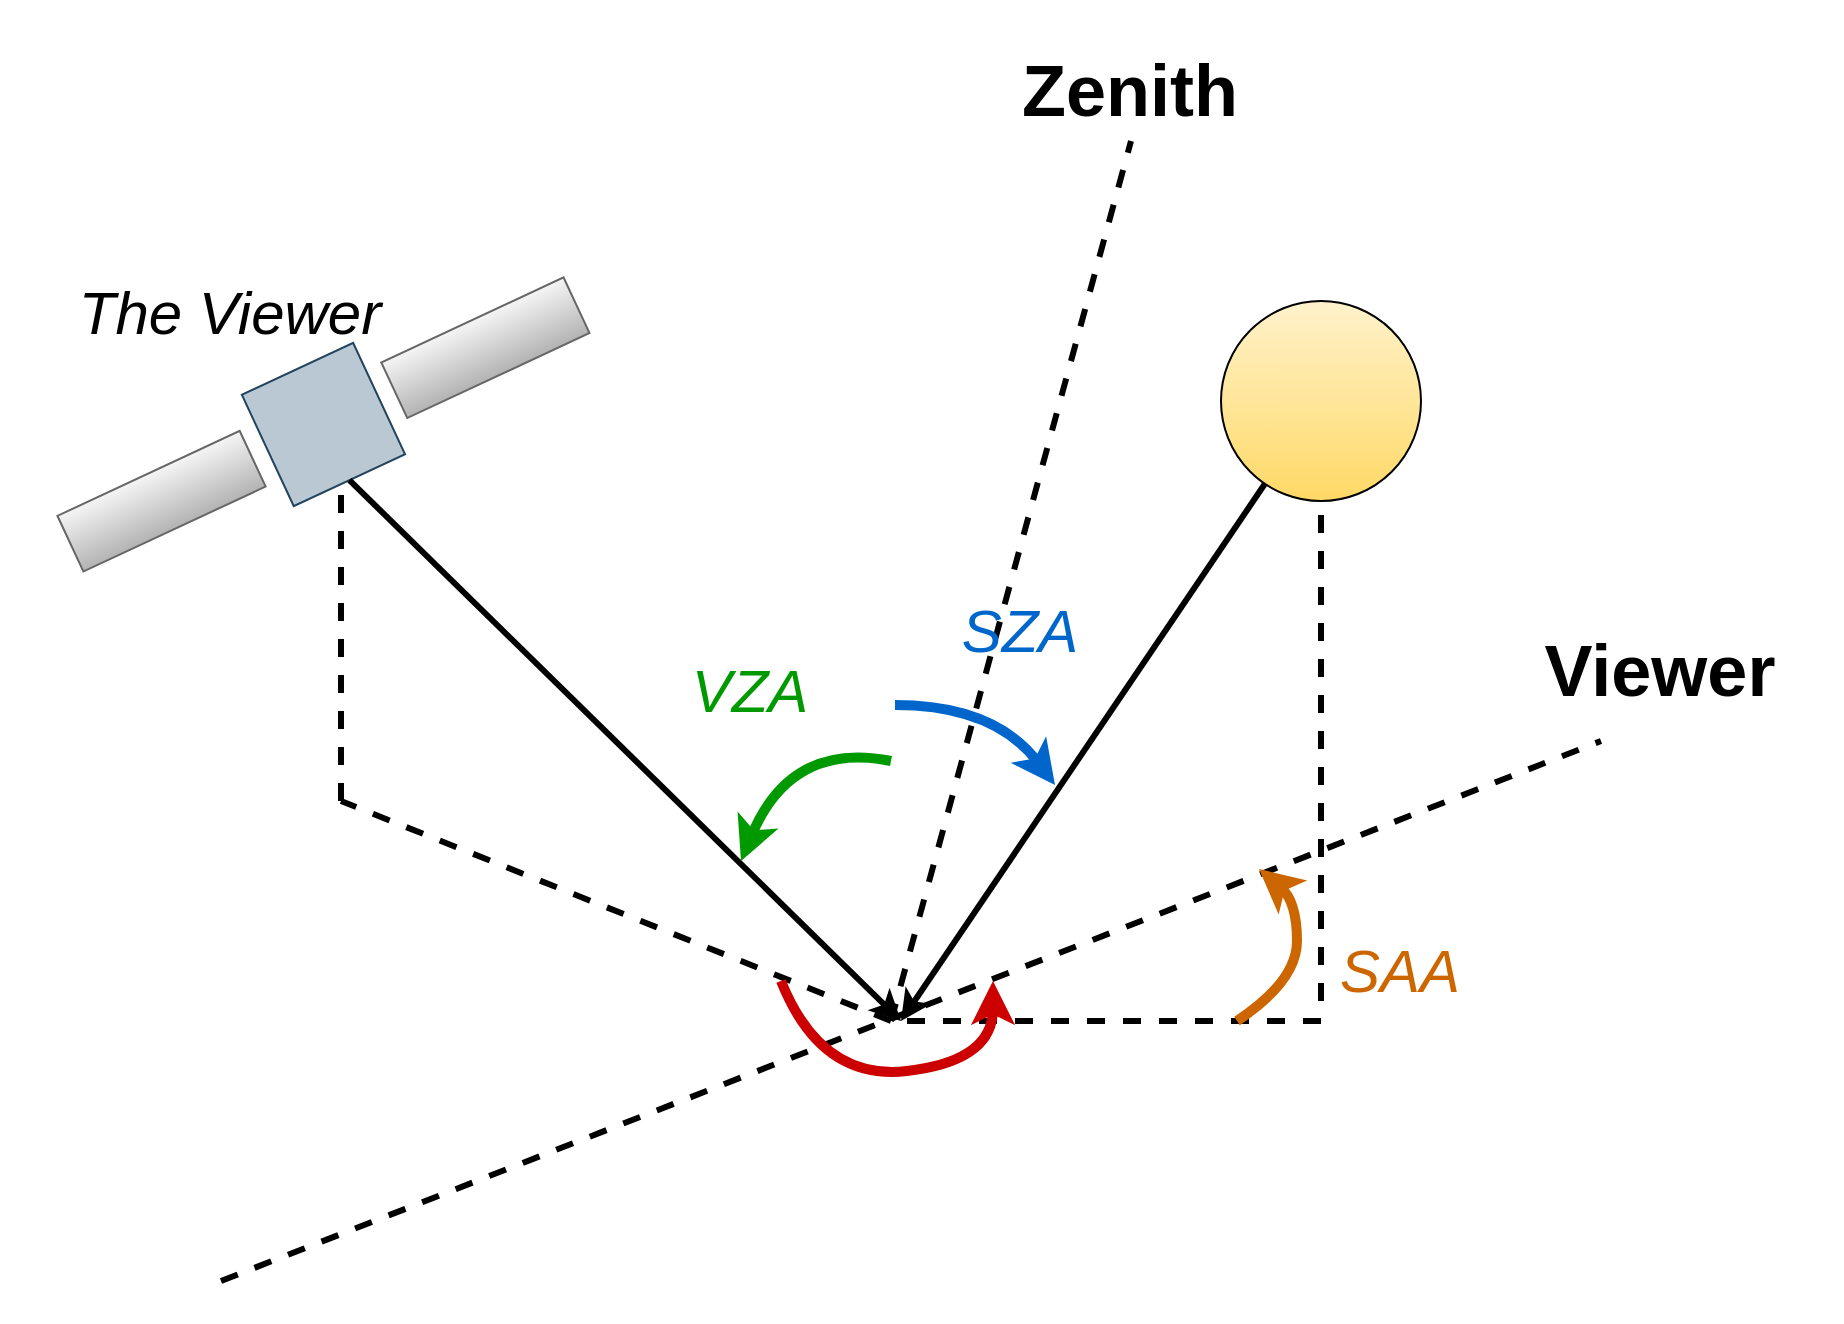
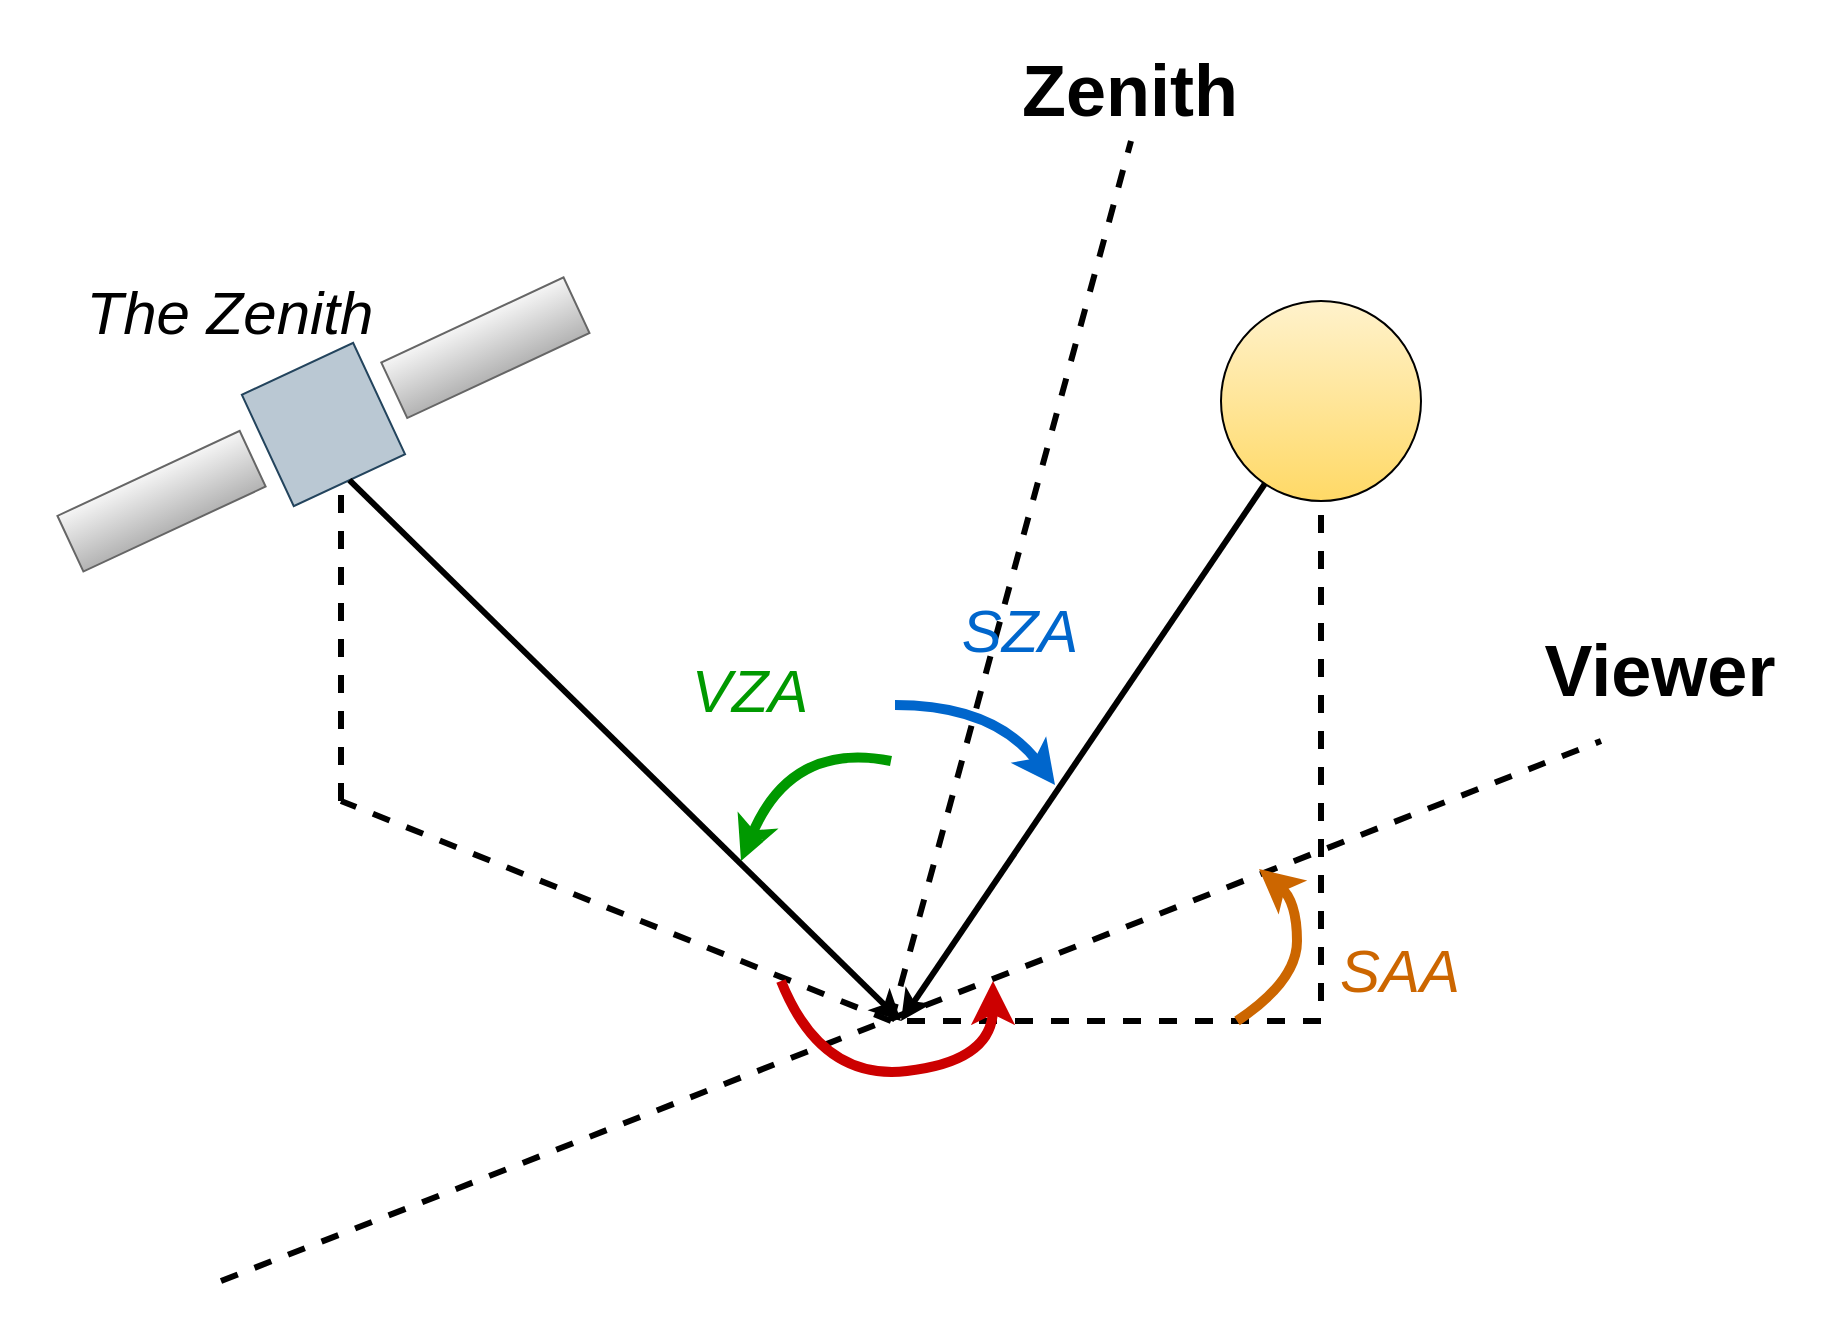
node "The Viewer": label "The Viewer" -> "The Zenith"
